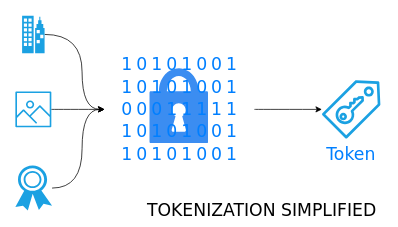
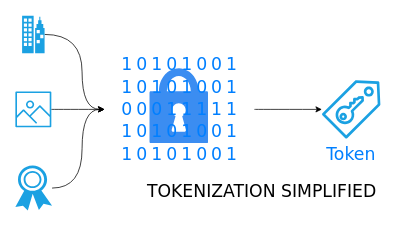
node "TOKENIZATION SIMPLIFIED": moved (262, 210) -> (262, 192)
